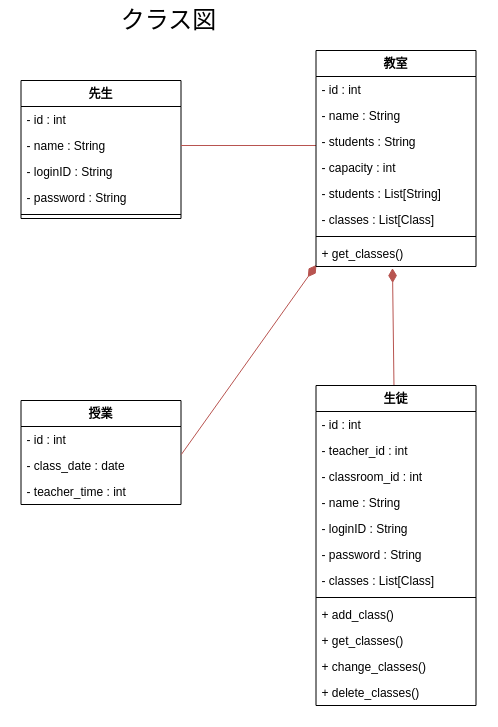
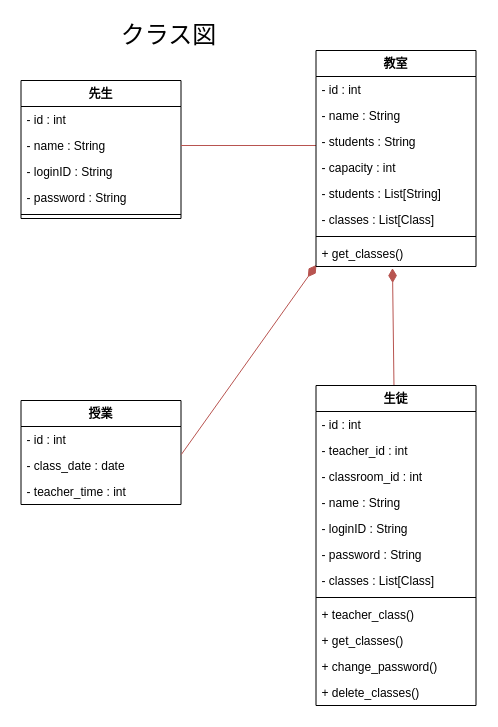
node "クラス図": moved (169, 21) -> (169, 36)
node "+ add_class()": label "+ add_class()" -> "+ teacher_class()"
node "+ change_classes()": label "+ change_classes()" -> "+ change_password()"
